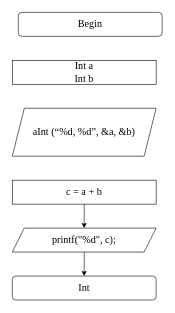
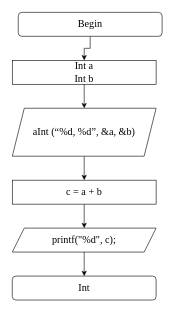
edge "Begin" -> "Int aInt b": added
edge "Int aInt b" -> "aInt (“%d, %d”, &a, &b)": added
edge "aInt (“%d, %d”, &a, &b)" -> "c = a + b": added
